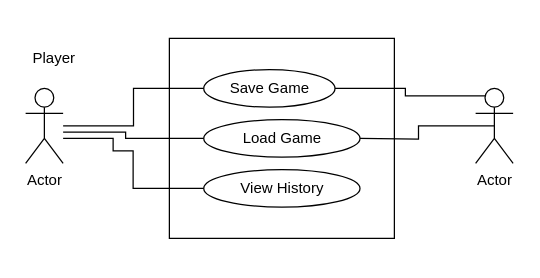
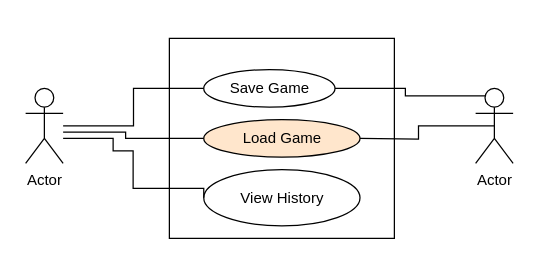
node "Player": removed
node "Load Game": fillcolor #ffffff -> #ffe6cc
node "View History": size 156x38 -> 156x56
